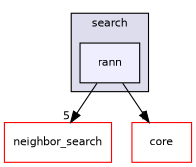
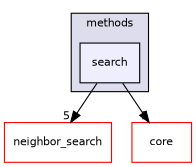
cluster "search": label "search" -> "methods"
node "rann": label "rann" -> "search"
